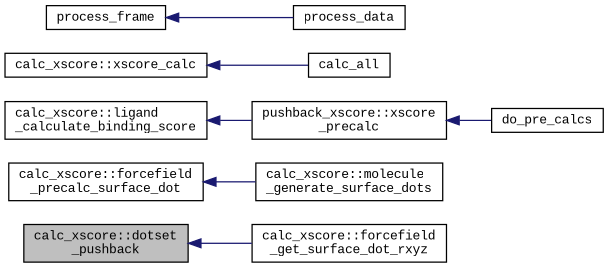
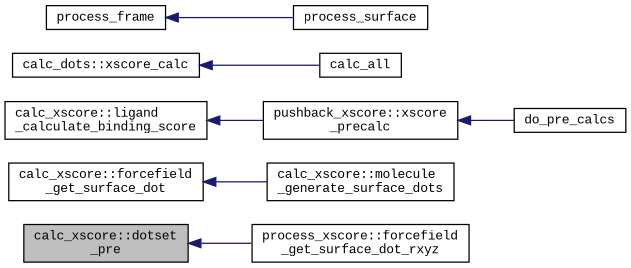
node "process_data": label "process_data" -> "process_surface"
node "calc_xscore::xscore_calc": label "calc_xscore::xscore_calc" -> "calc_dots::xscore_calc"
node "calc_xscore::forcefield _precalc_surface_dot": label "calc_xscore::forcefield _precalc_surface_dot" -> "calc_xscore::forcefield _get_surface_dot"
node "calc_xscore::dotset _pushback": label "calc_xscore::dotset _pushback" -> "calc_xscore::dotset _pre"
node "calc_xscore::forcefield _get_surface_dot_rxyz": label "calc_xscore::forcefield _get_surface_dot_rxyz" -> "process_xscore::forcefield _get_surface_dot_rxyz"
